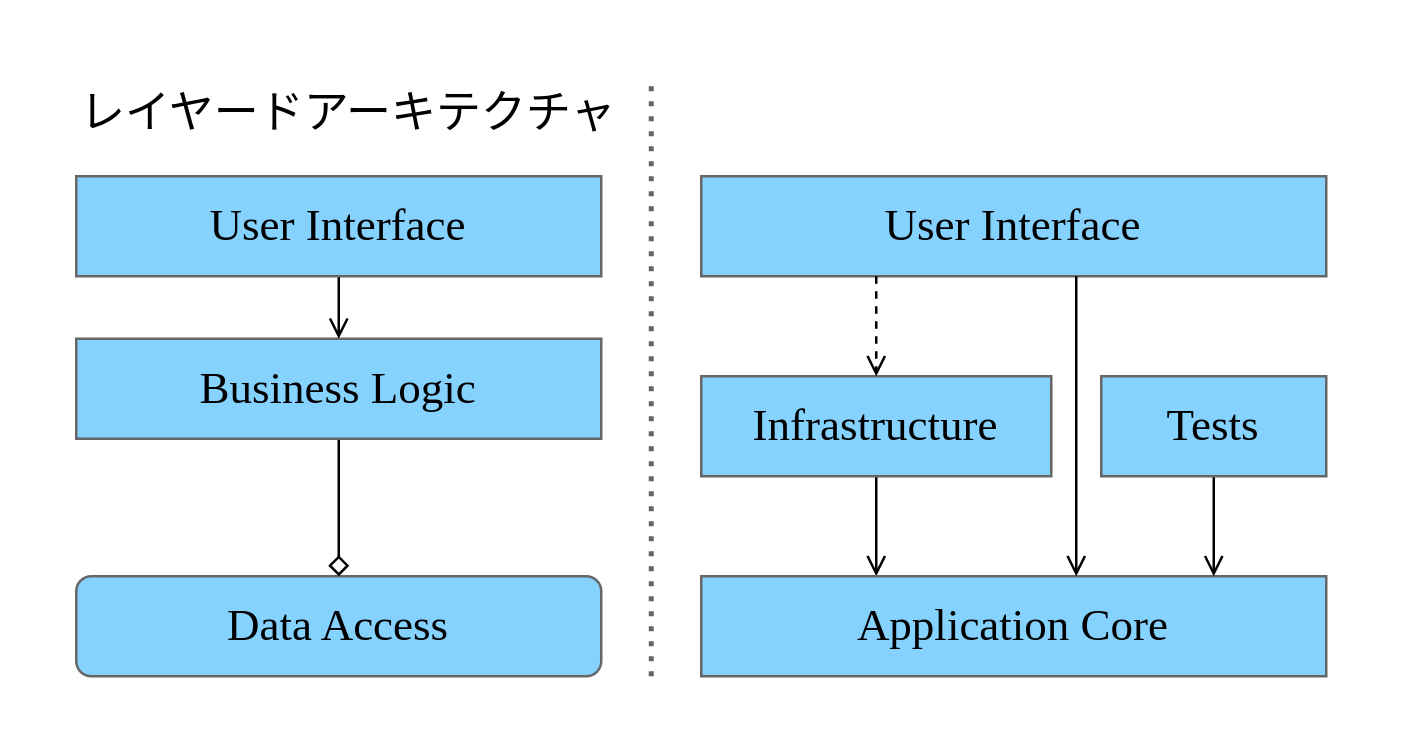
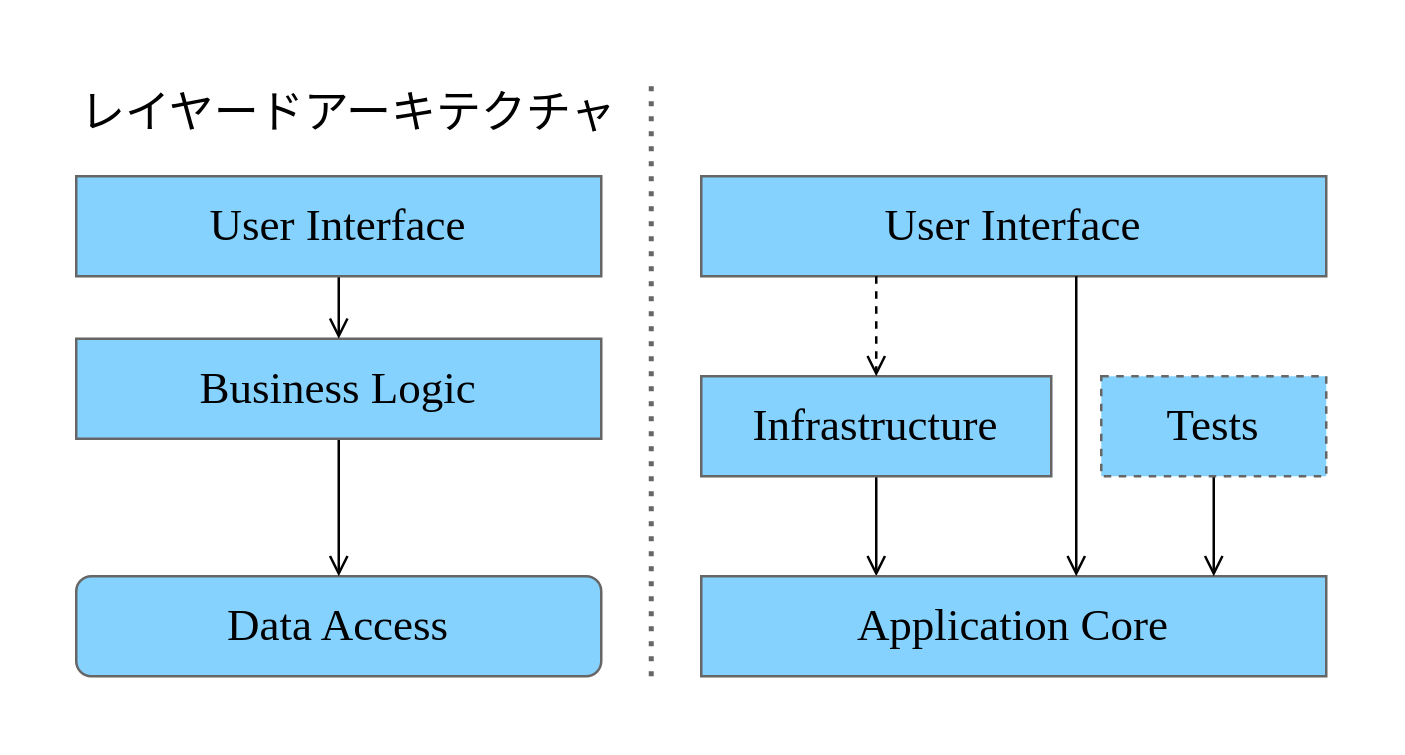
node "Tests": style solid -> dashed
edge "Business Logic" -> "Data Access": arrowhead diamond -> open
